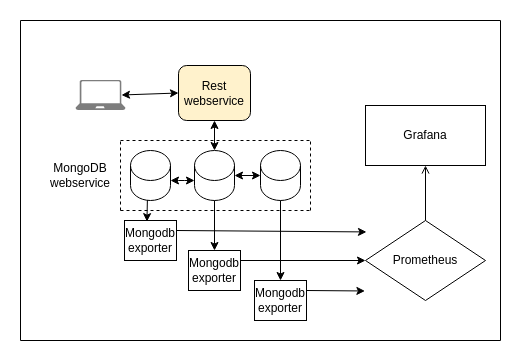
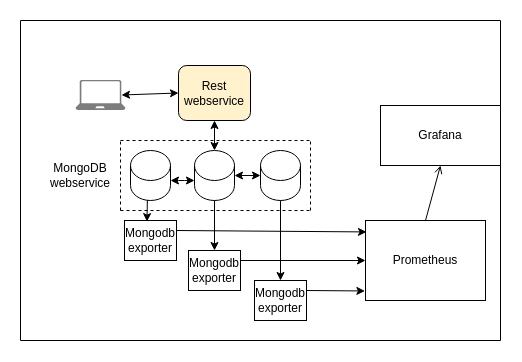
node "Grafana": moved (426, 136) -> (441, 136)
node "Prometheus": shape diamond -> rectangle
